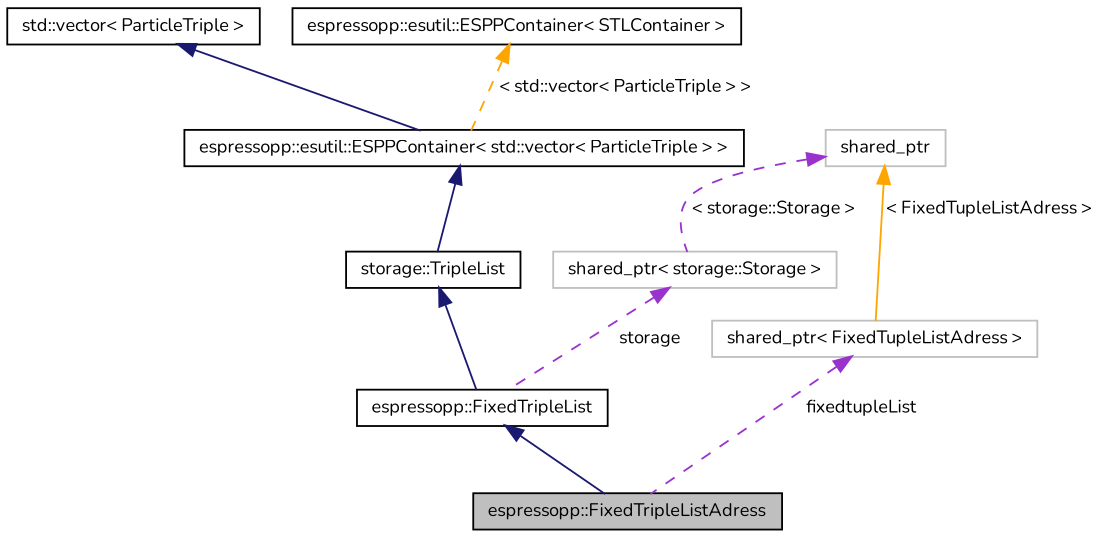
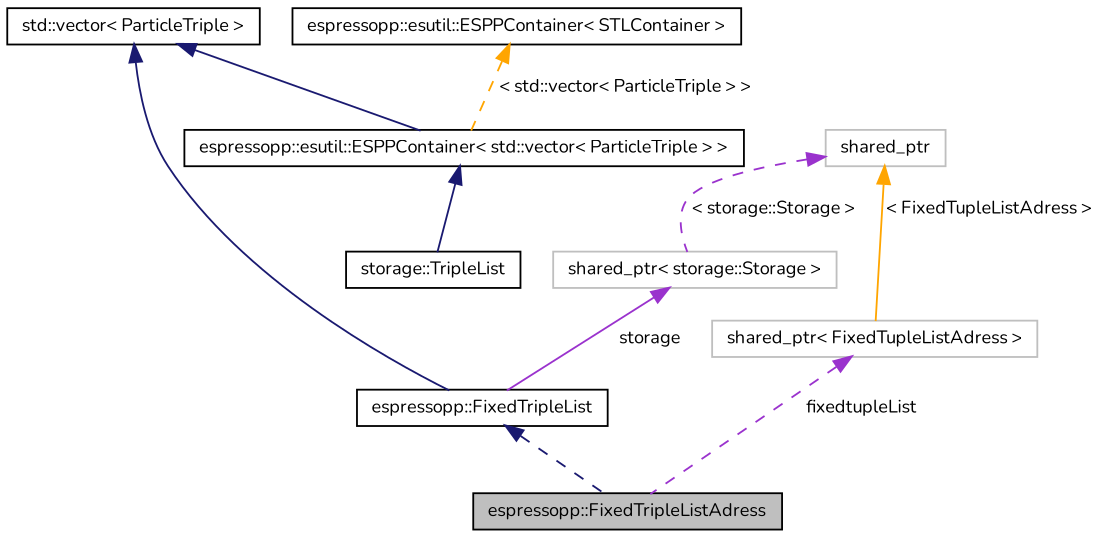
edge "espressopp::FixedTripleList" -> "shared_ptr< storage::Storage >": style dashed -> solid
edge "espressopp::FixedTripleList" -> "storage::TripleList": now "espressopp::FixedTripleList" -> "std::vector< ParticleTriple >"
edge "espressopp::FixedTripleListAdress" -> "espressopp::FixedTripleList": style solid -> dashed
